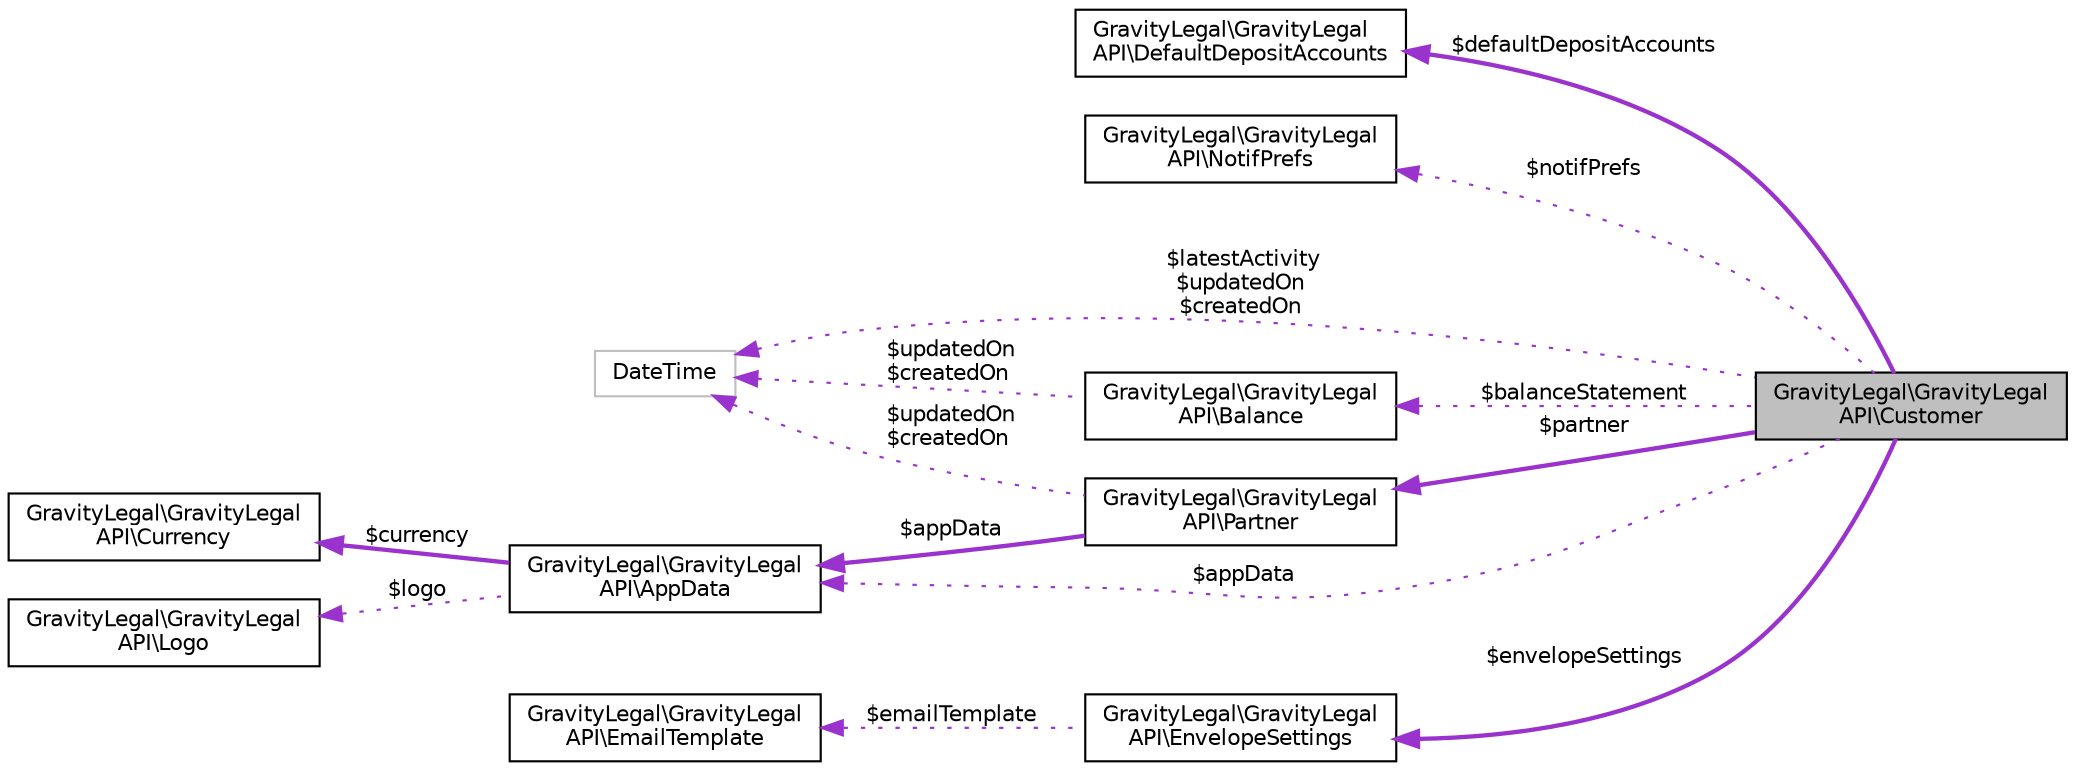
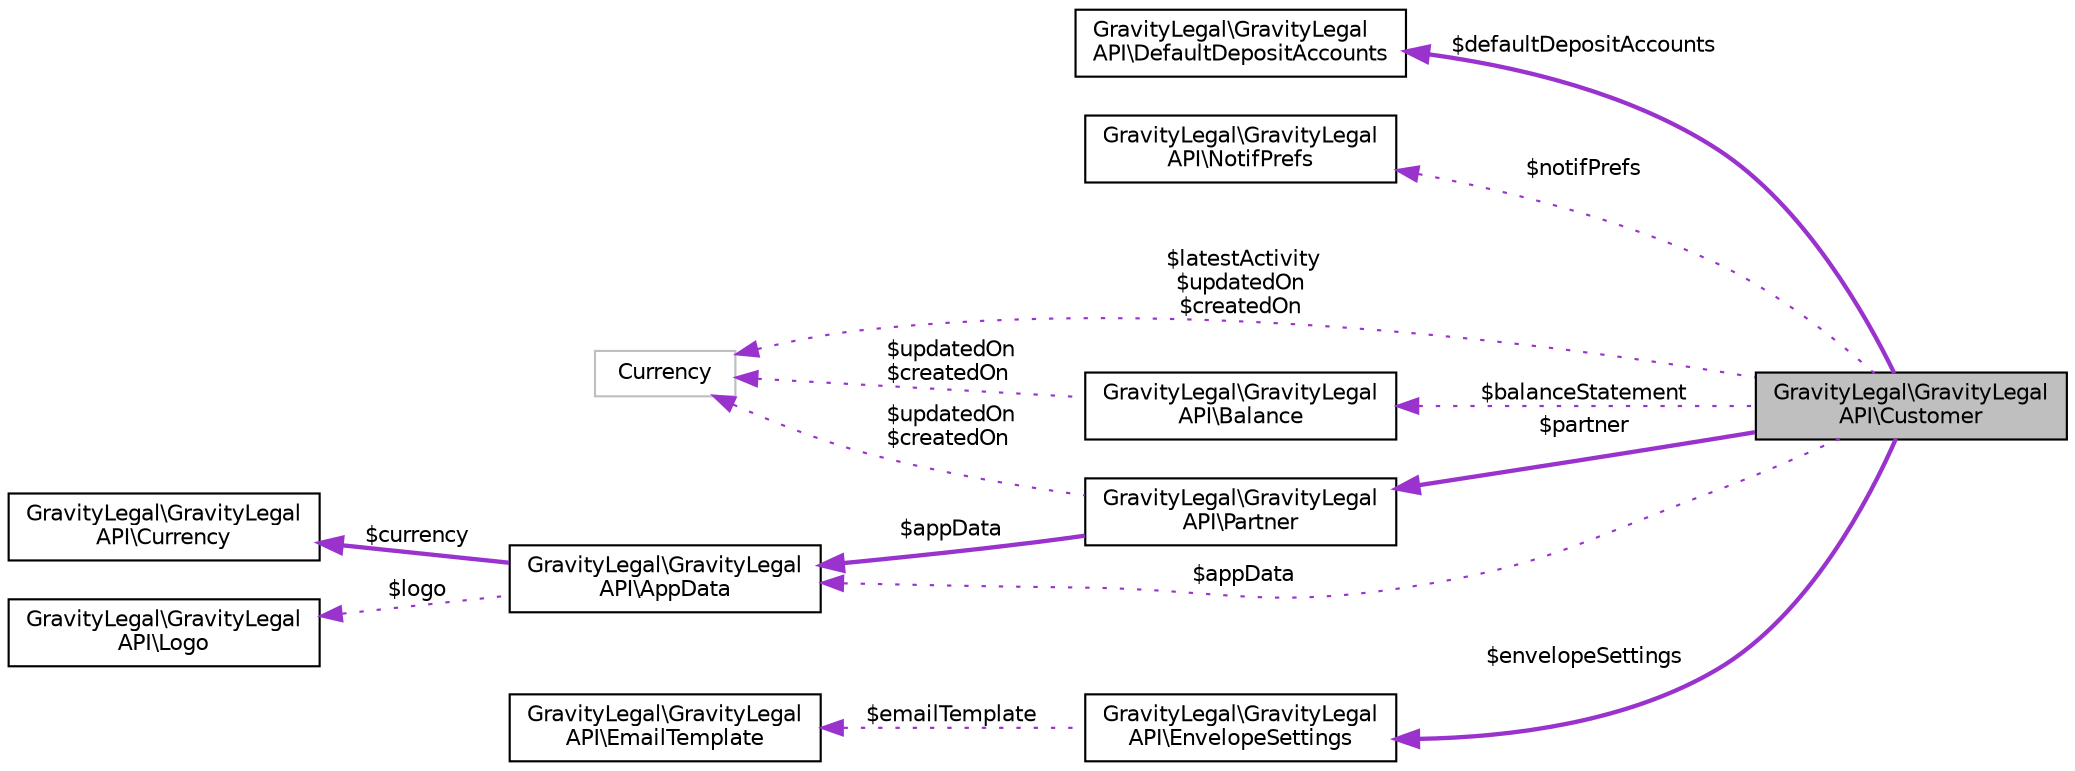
node "DateTime": label "DateTime" -> "Currency"
